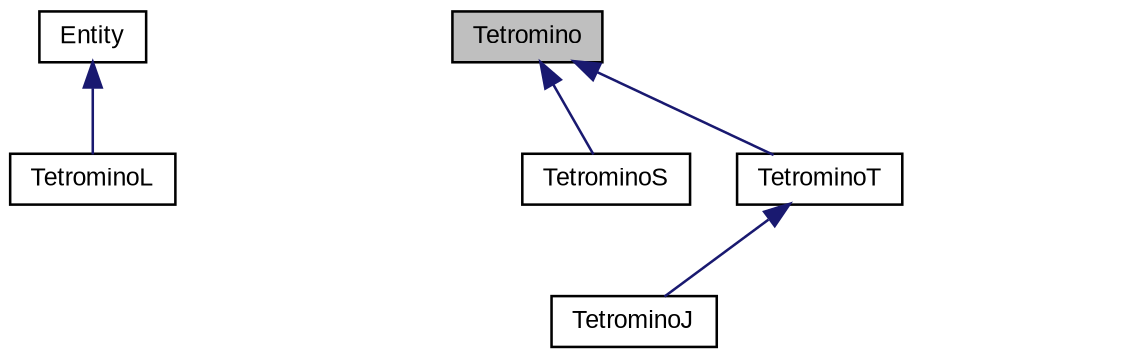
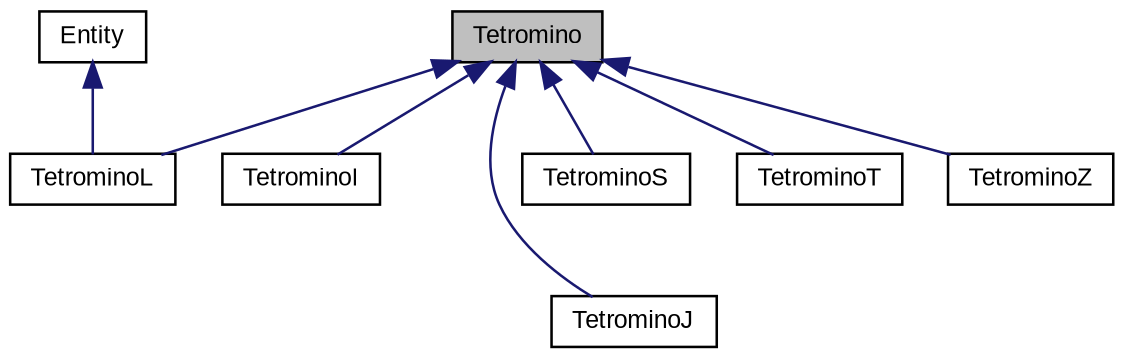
edge "TetrominoL" -> "Tetromino": added
node "TetrominoI": added
node "TetrominoZ": added
edge "TetrominoJ" -> "TetrominoT": now "TetrominoJ" -> "Tetromino"
